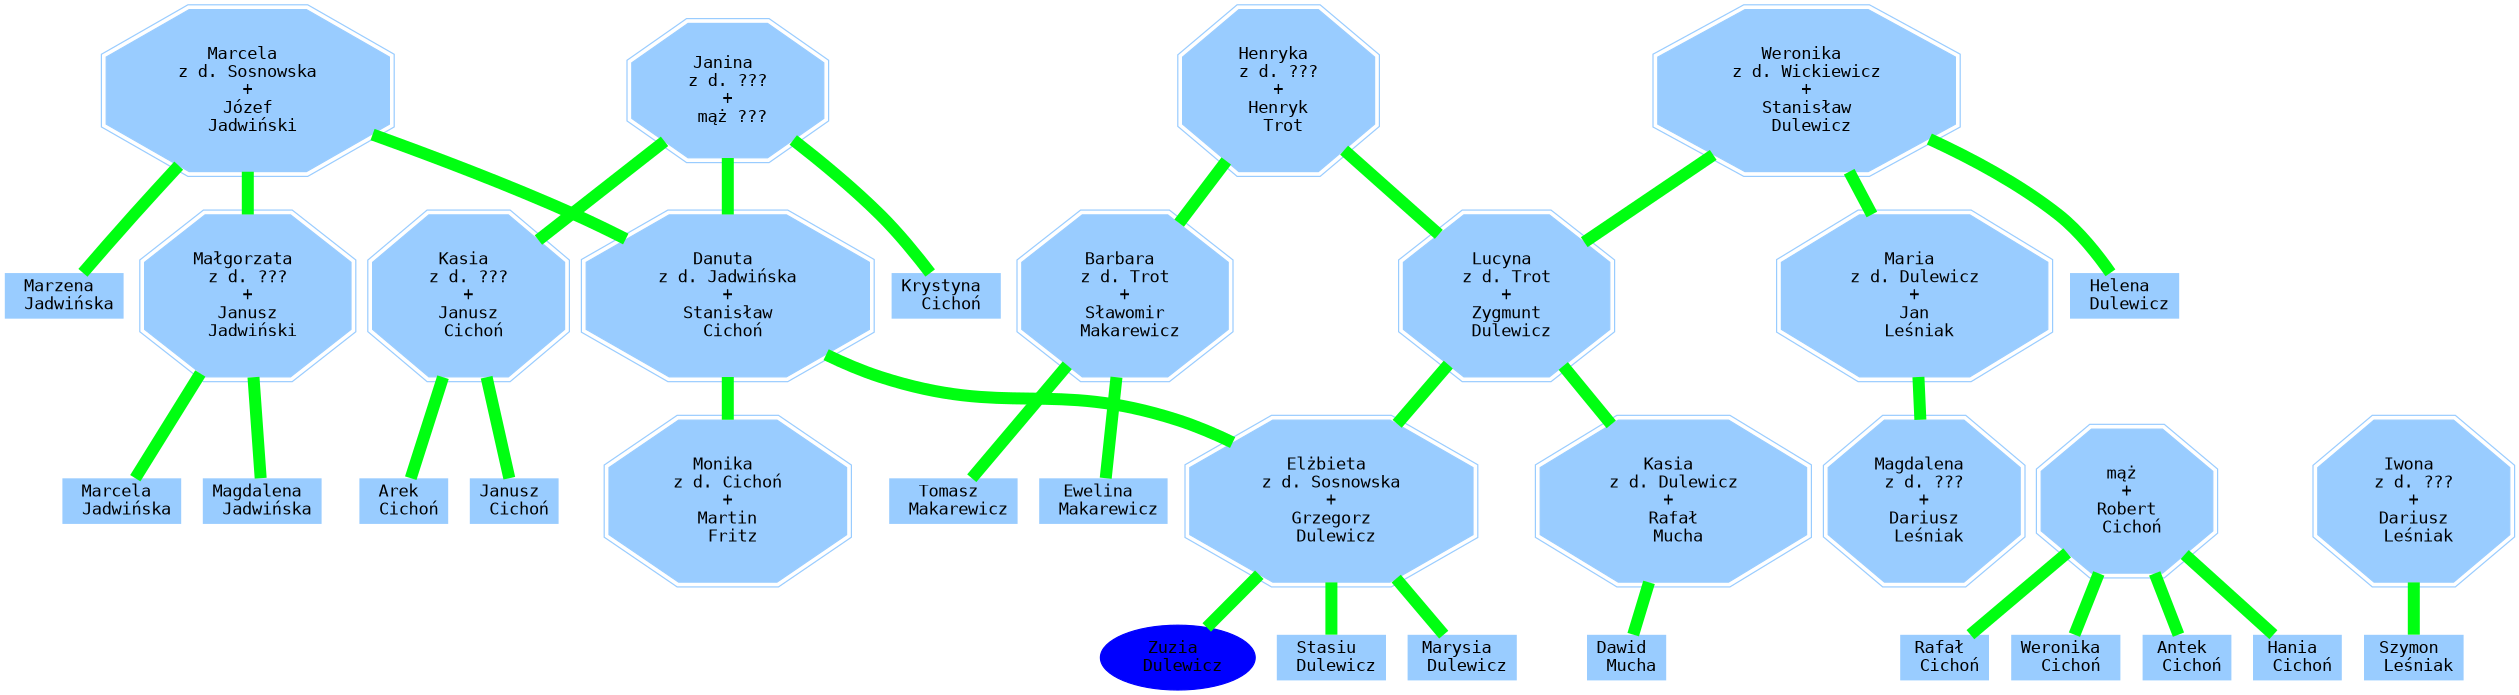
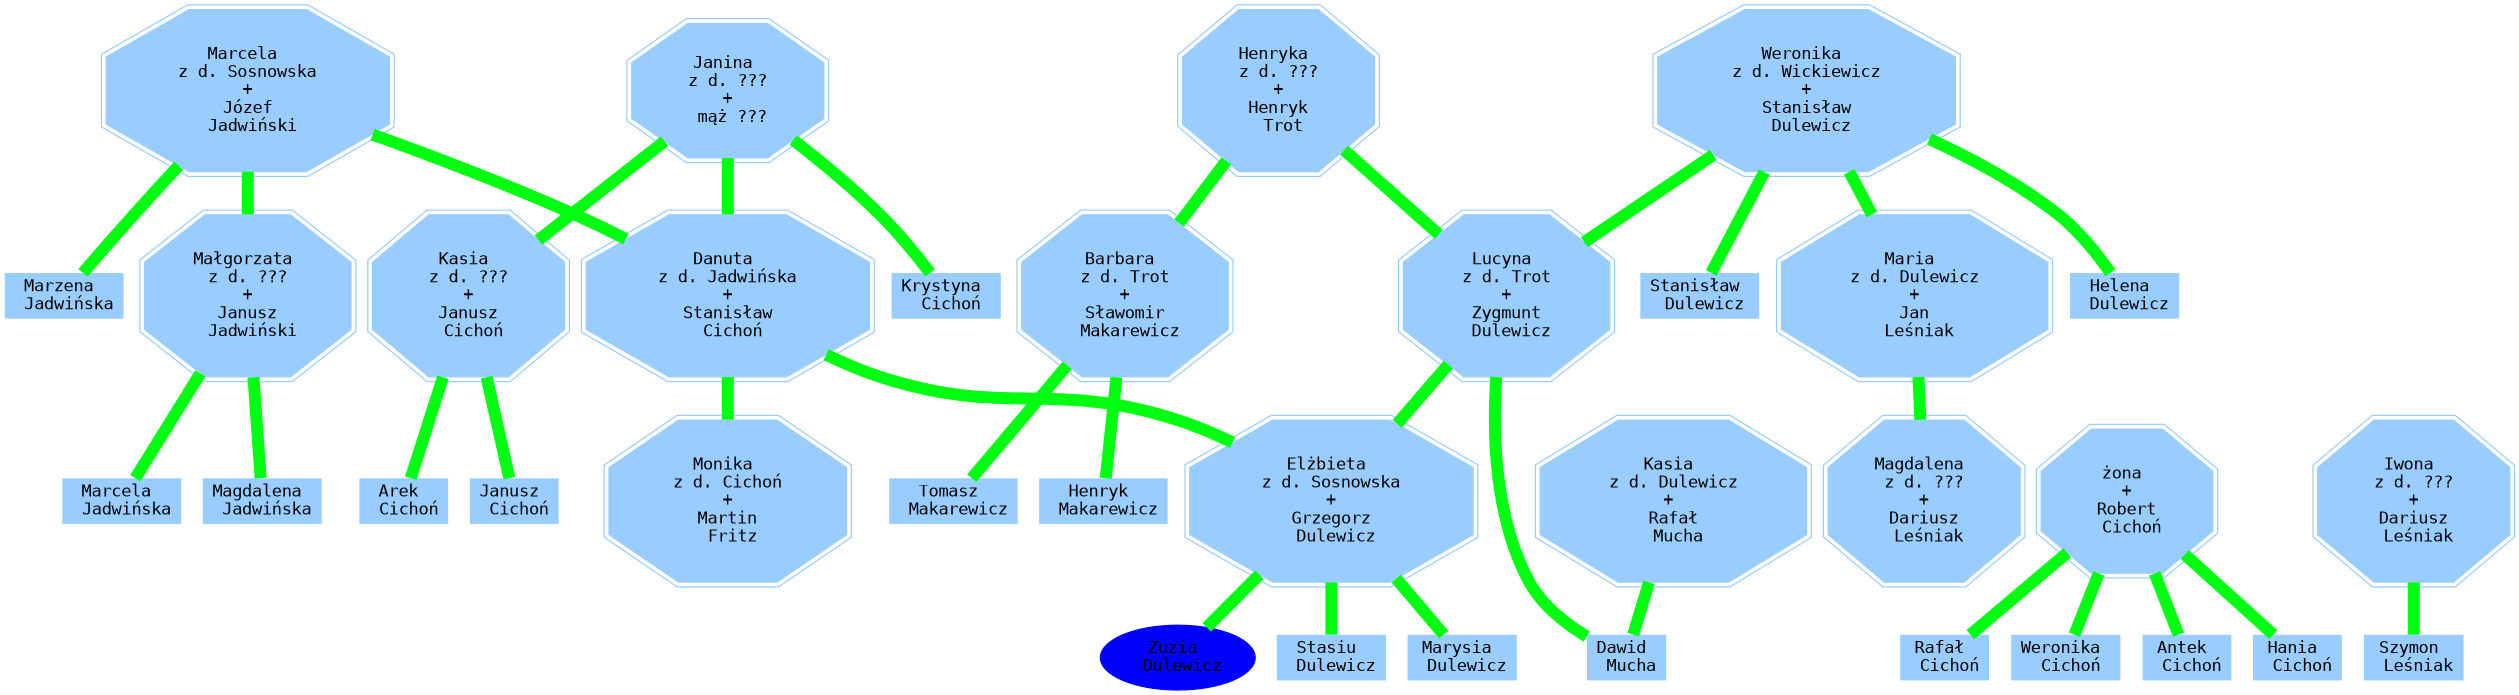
node "Stanisław Dulewicz": added
edge "Lucyna z d. Trot + Zygmunt Dulewicz" -- "Kasia z d. Dulewicz + Rafał Mucha": now "Lucyna z d. Trot + Zygmunt Dulewicz" -- "Dawid Mucha"
node "Ewelina Makarewicz": label "Ewelina Makarewicz" -> "Henryk Makarewicz"
node "mąż + Robert Cichoń": label "mąż + Robert Cichoń" -> "żona + Robert Cichoń"
